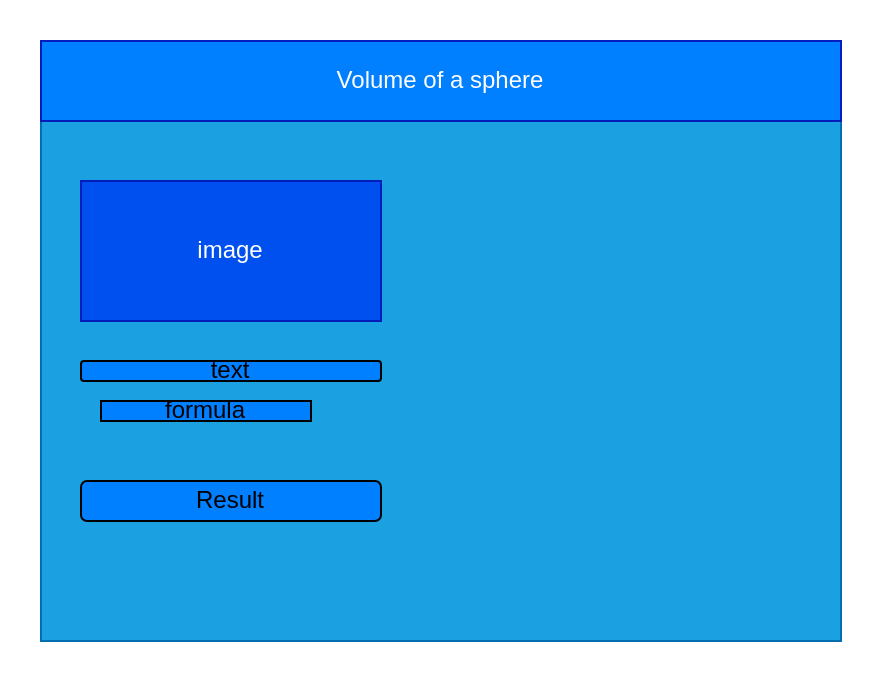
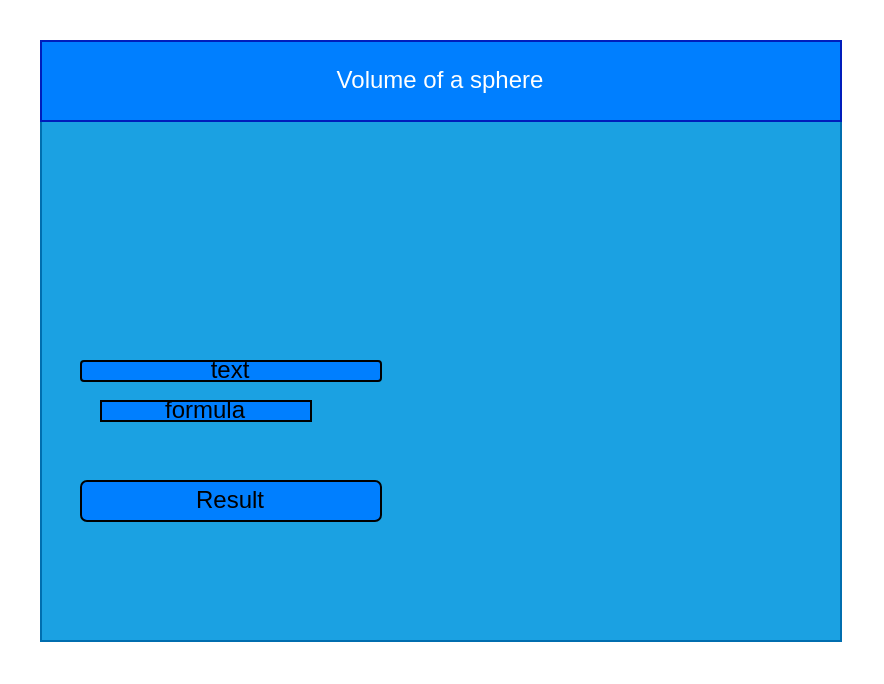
node "image": removed
